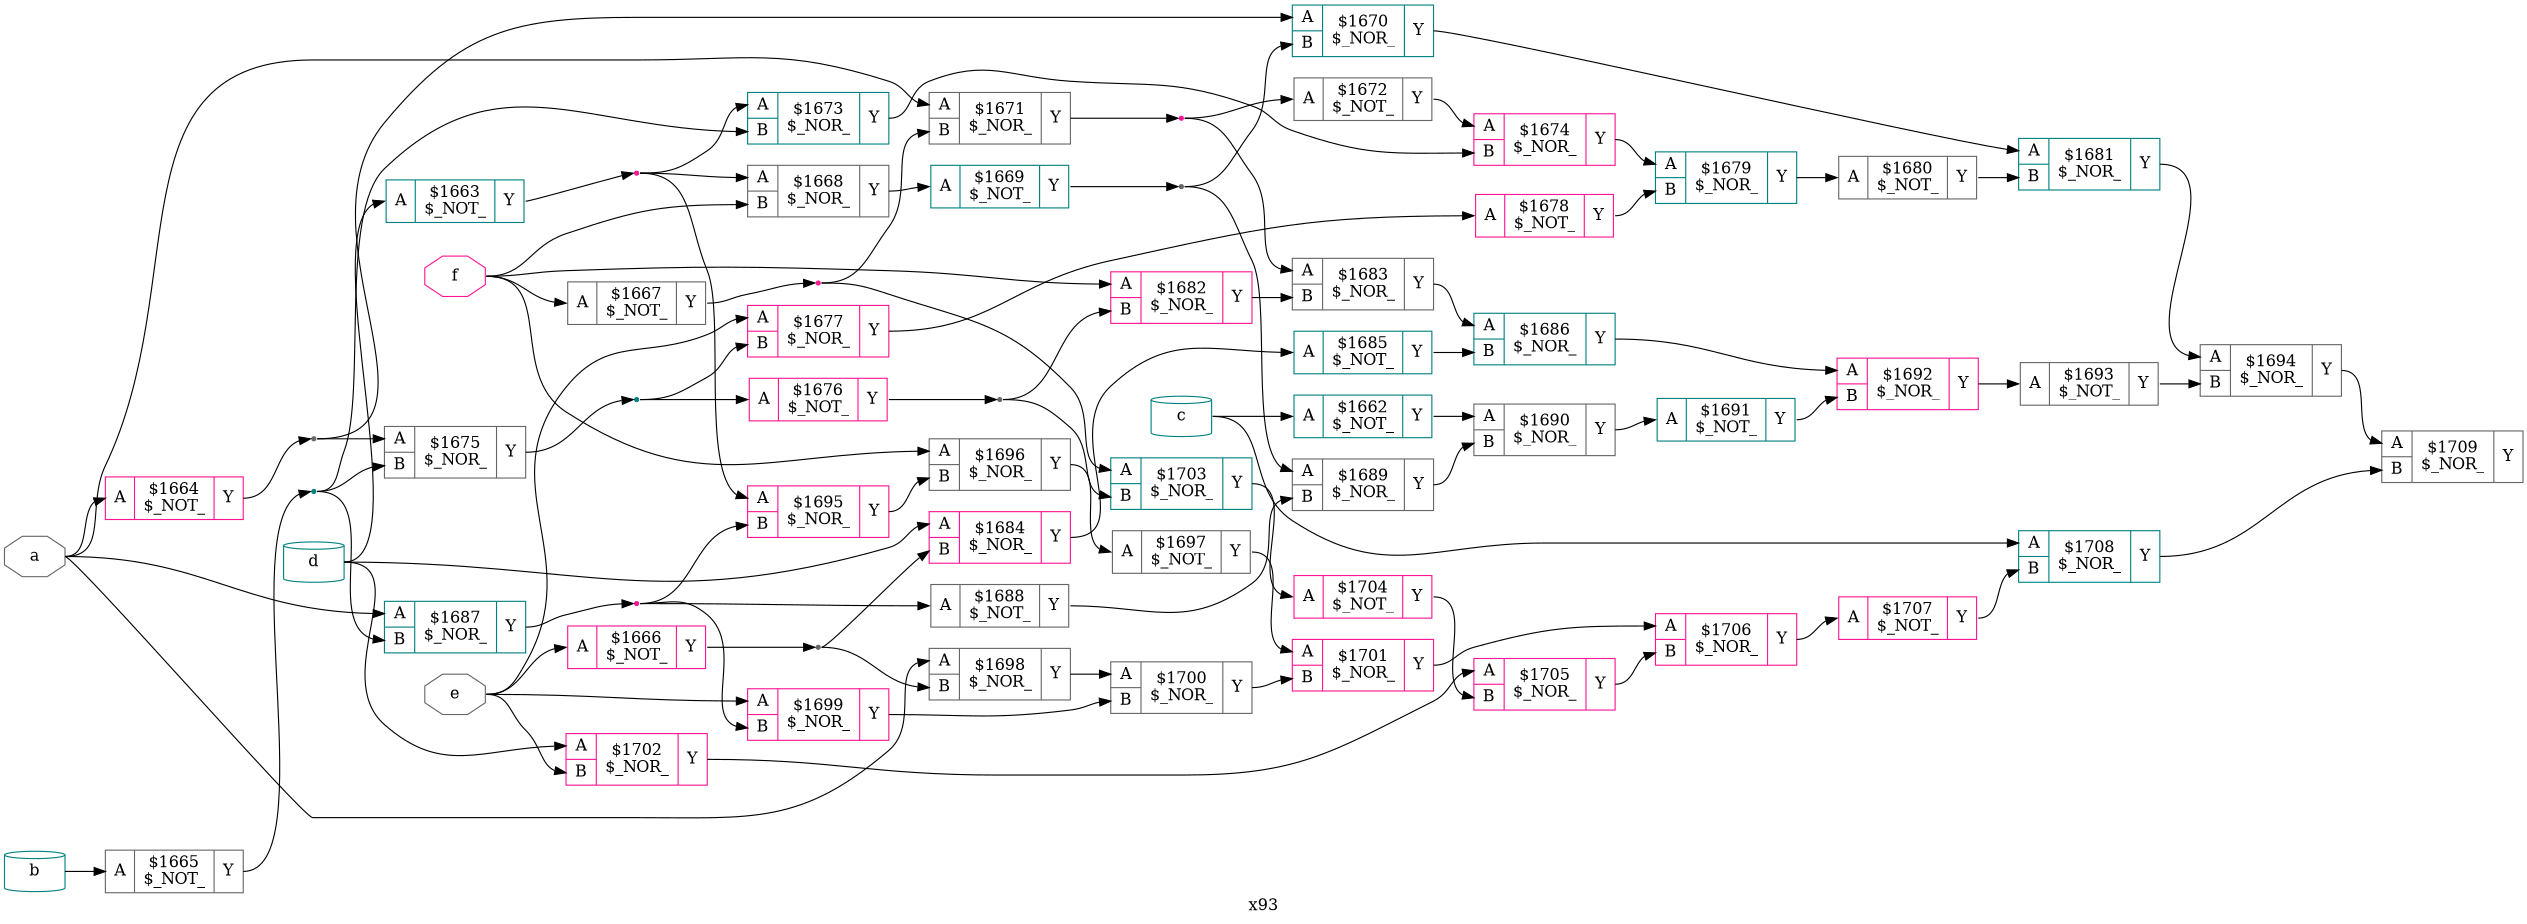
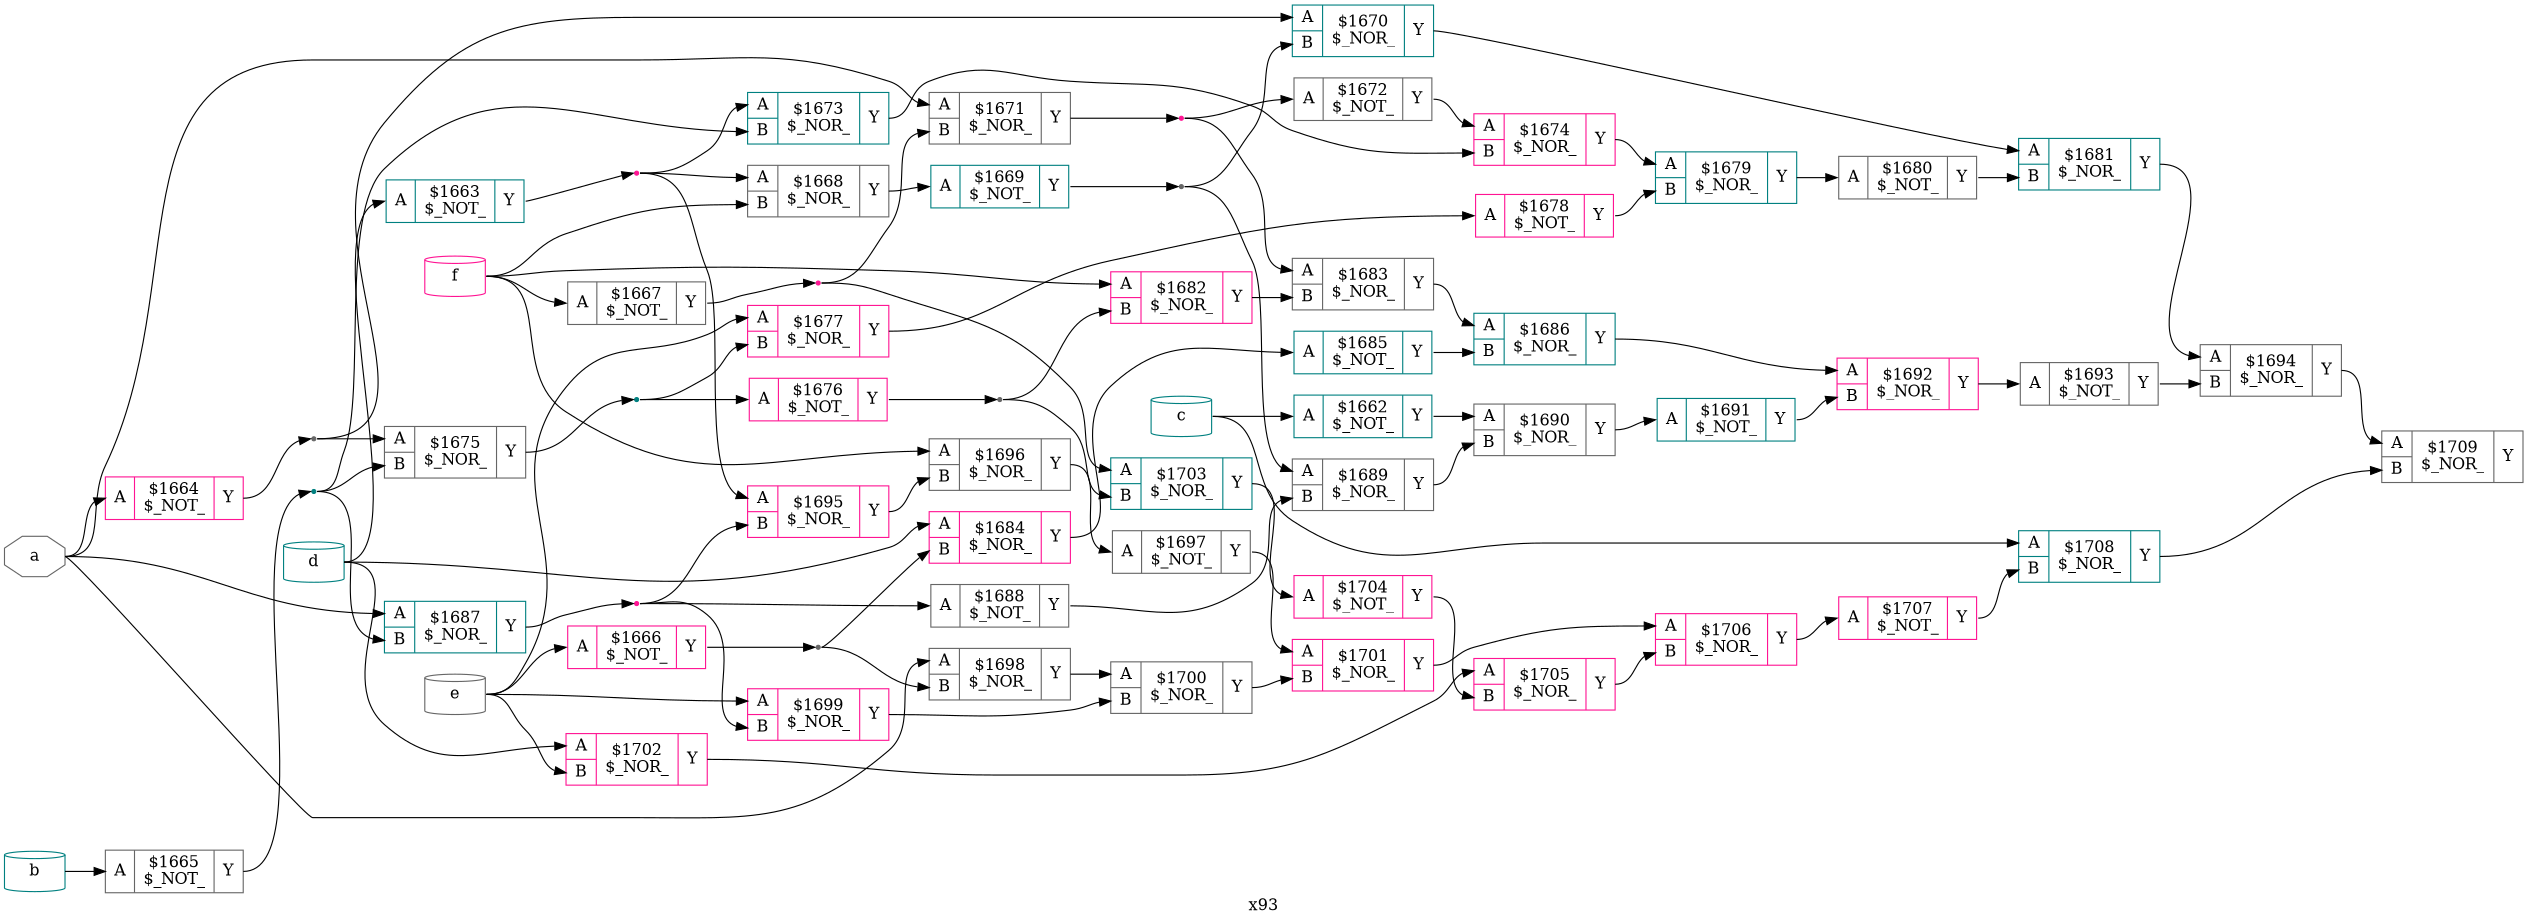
node "f": shape octagon -> cylinder
node "e": shape octagon -> cylinder
